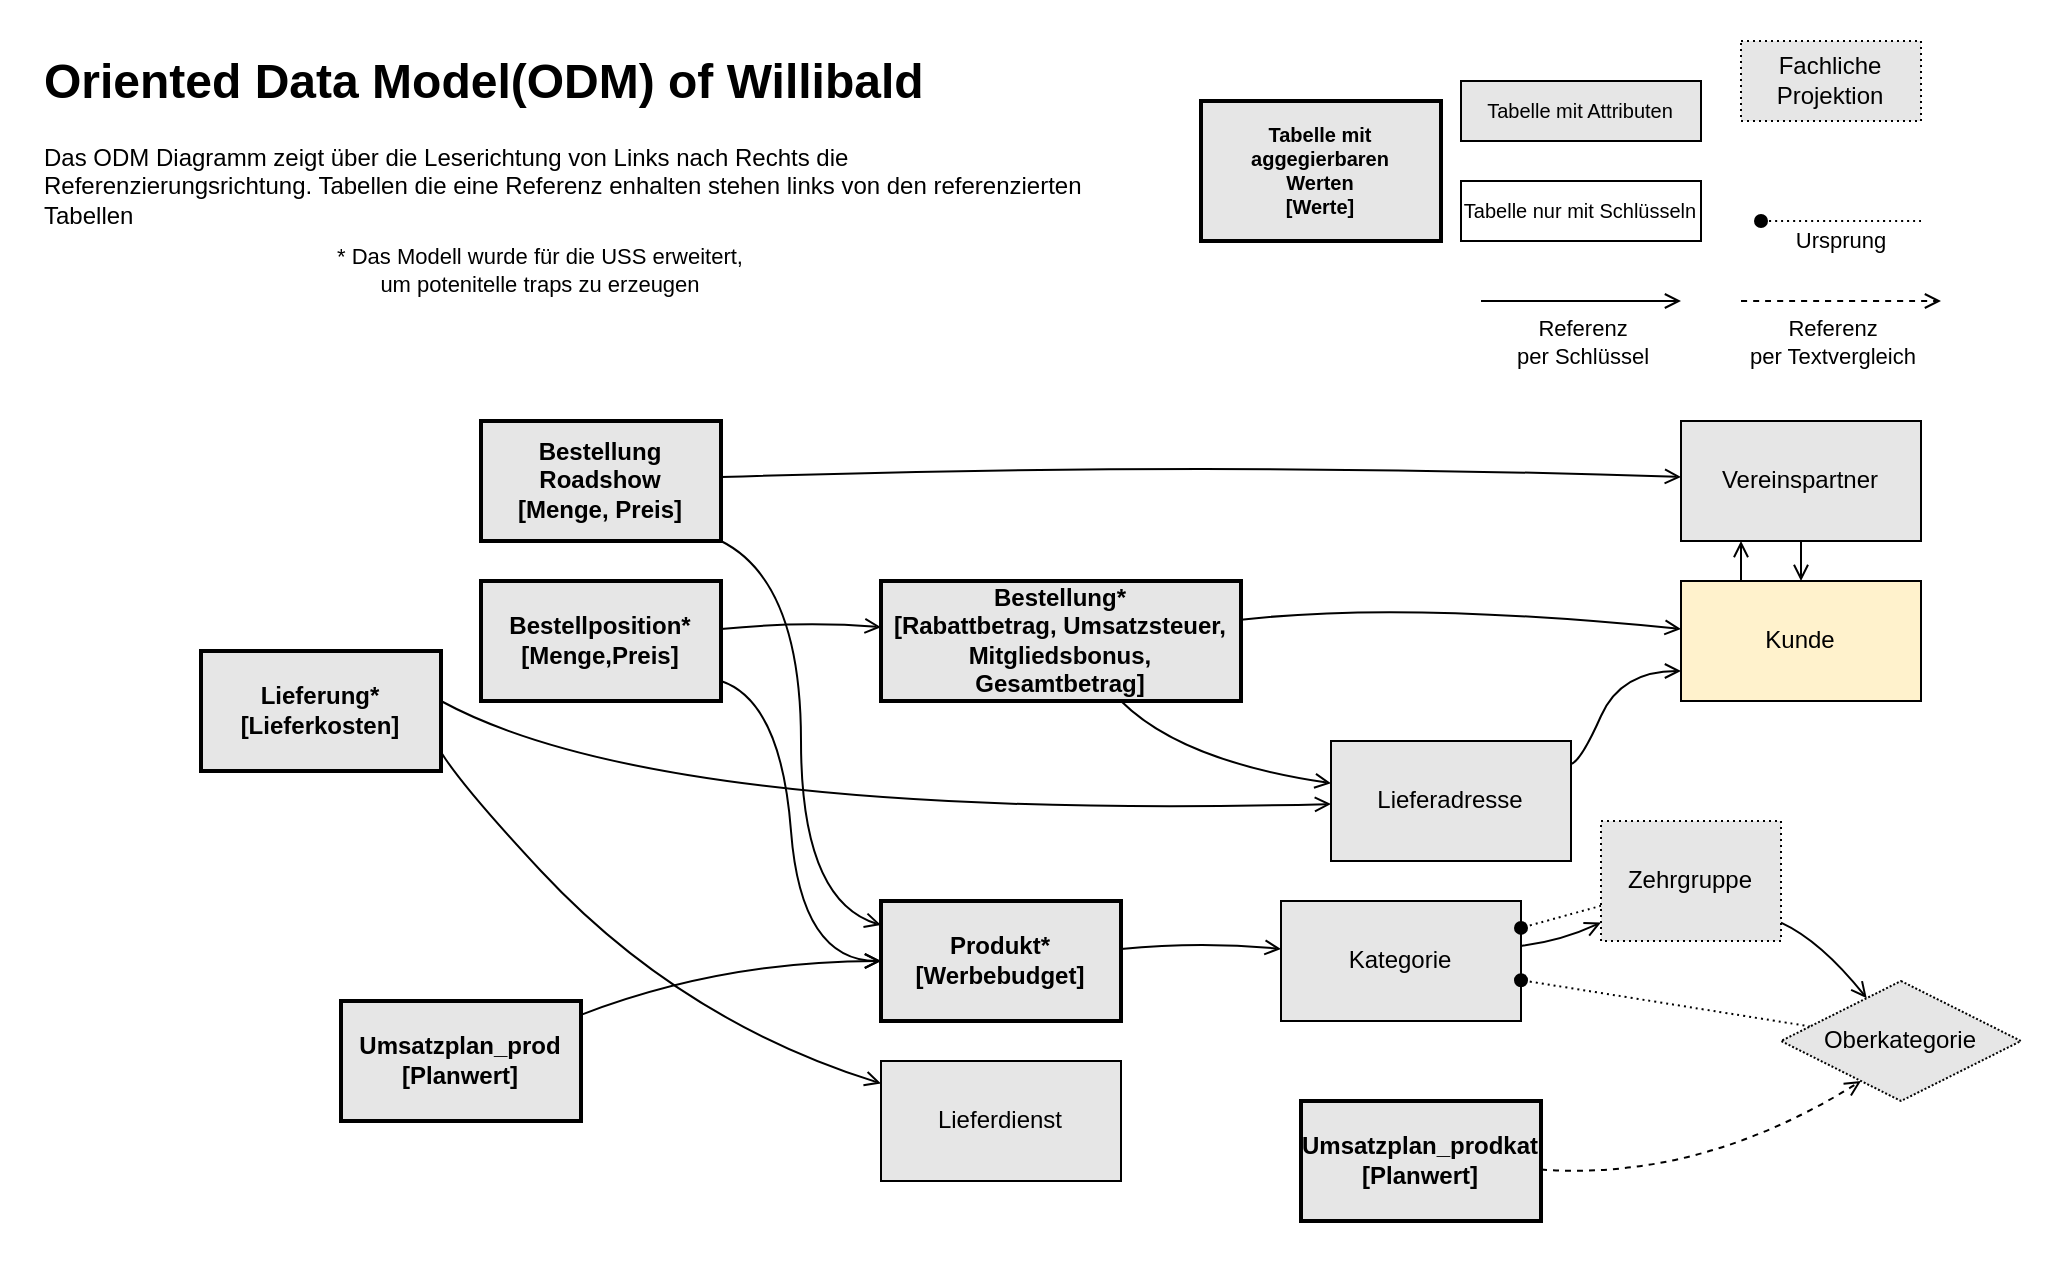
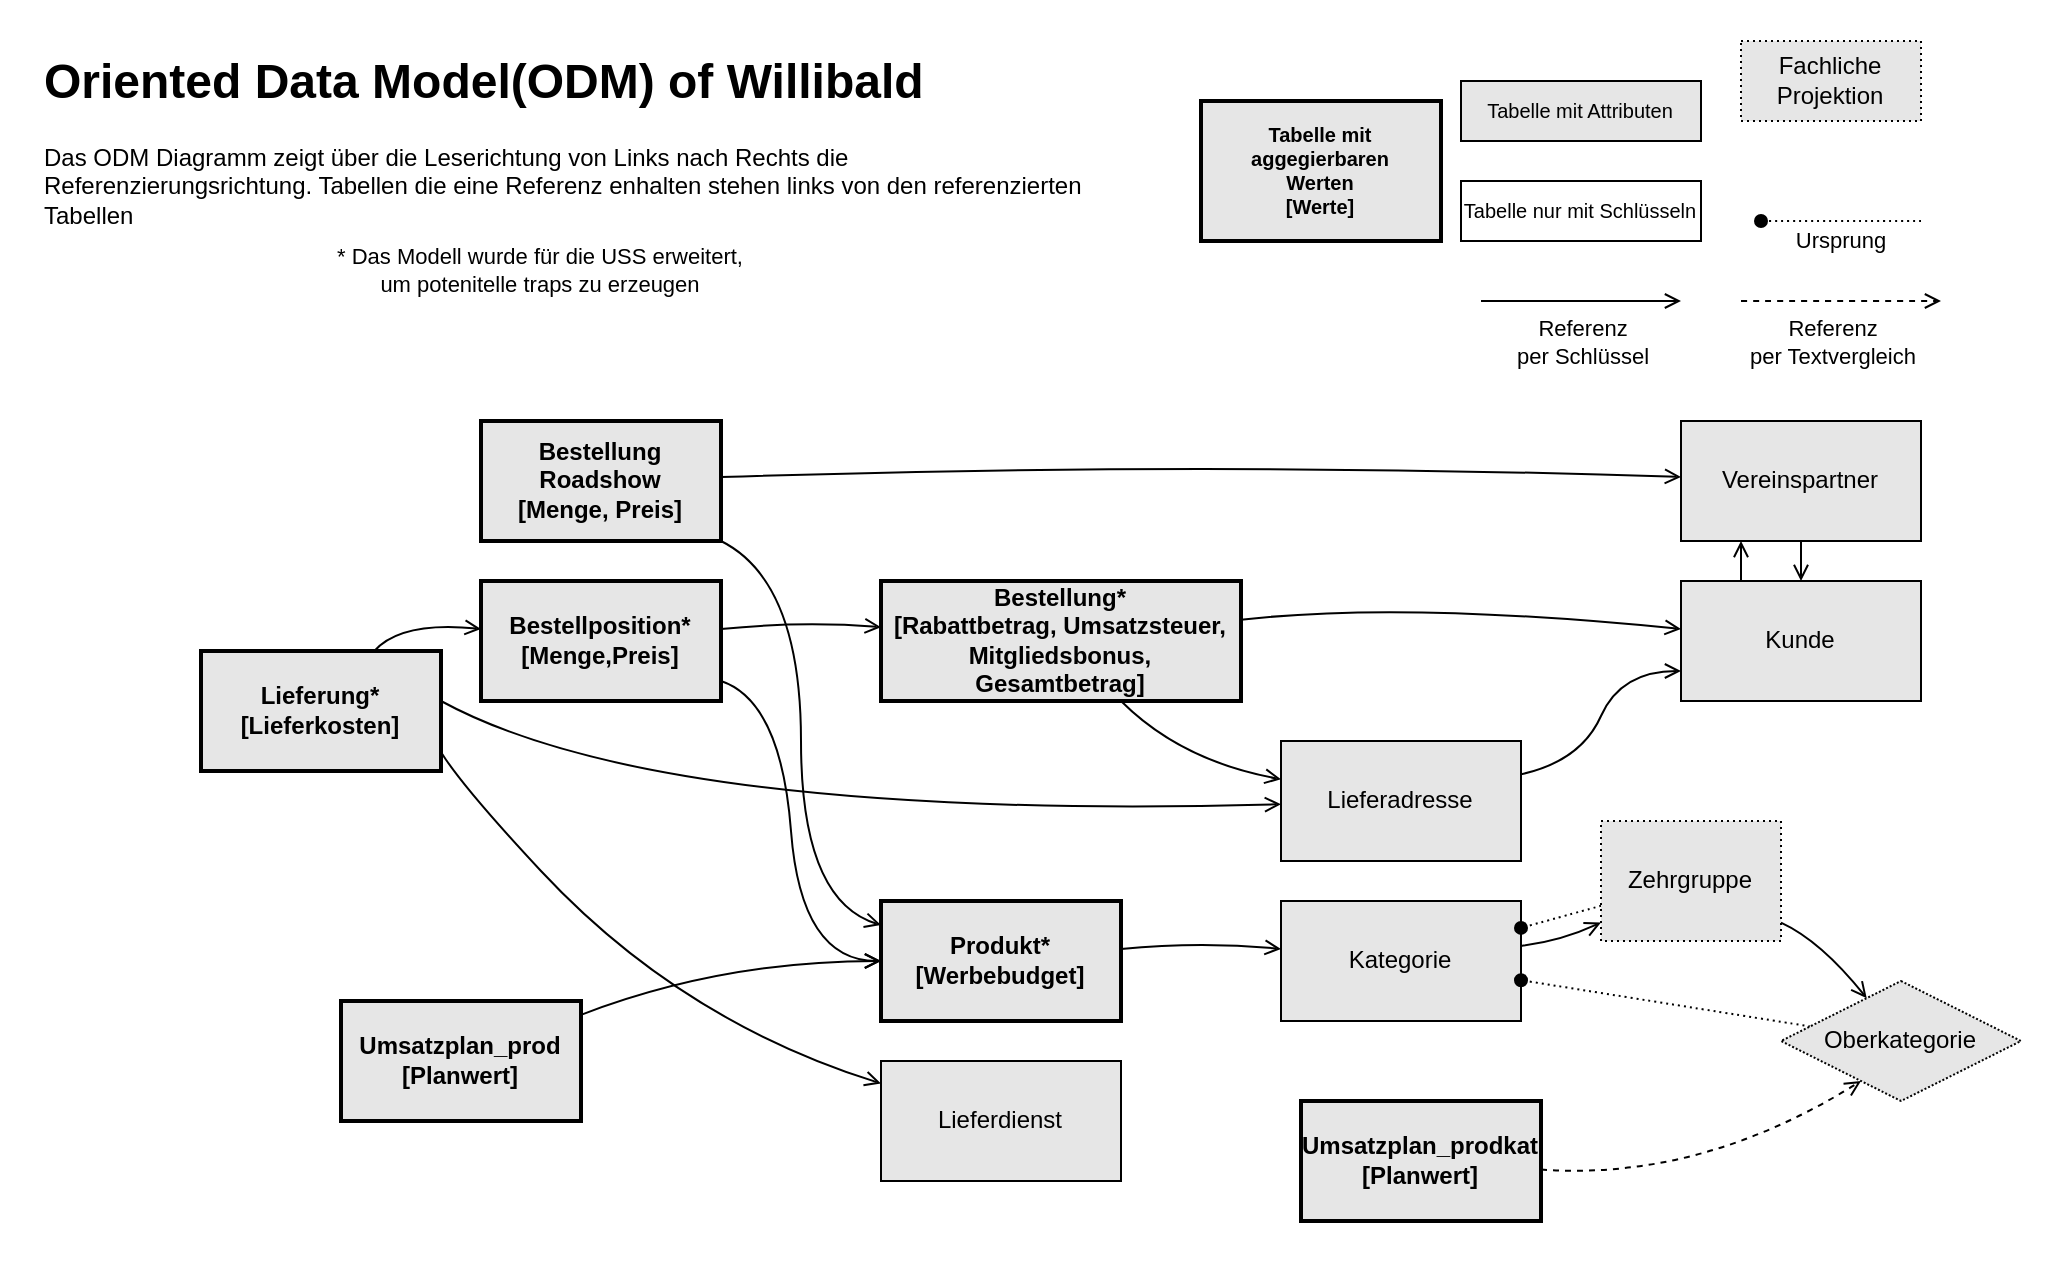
edge "Lieferung* [Lieferkosten]" -> "Bestellposition* [Menge,Preis]": added
node "Kunde": fillcolor #fff2cc -> #e6e6e6
node "Lieferadresse": moved (1451, 801) -> (1401, 801)
